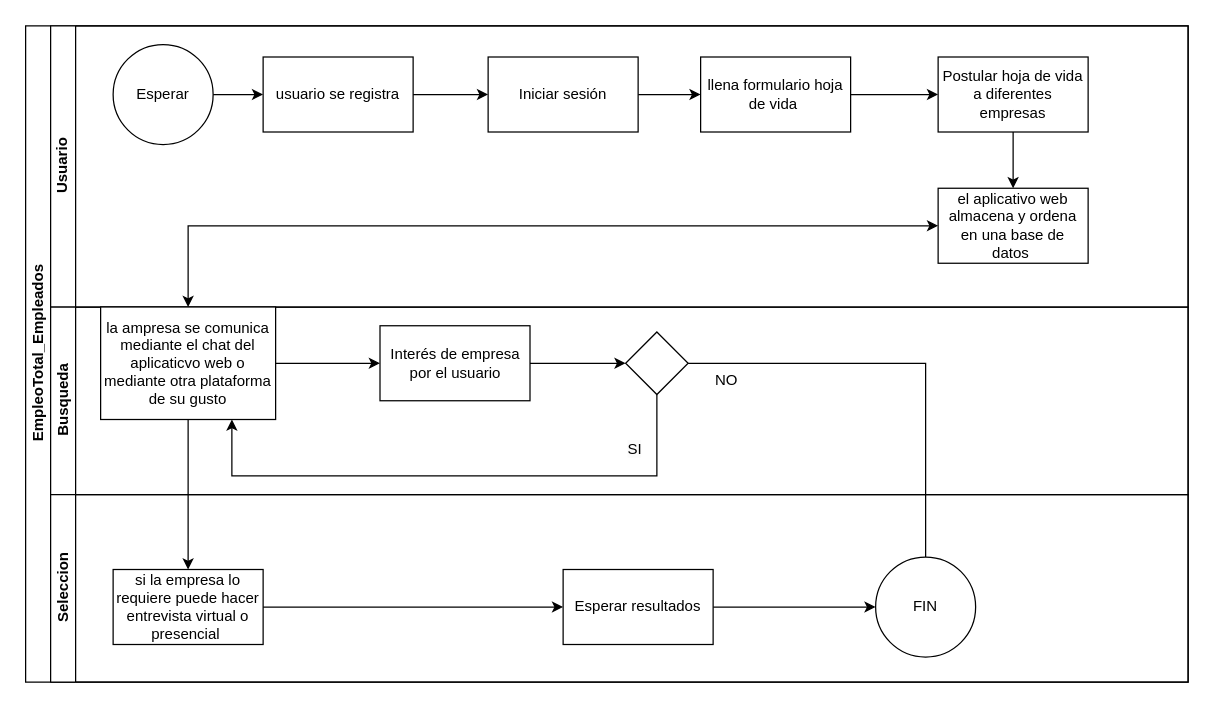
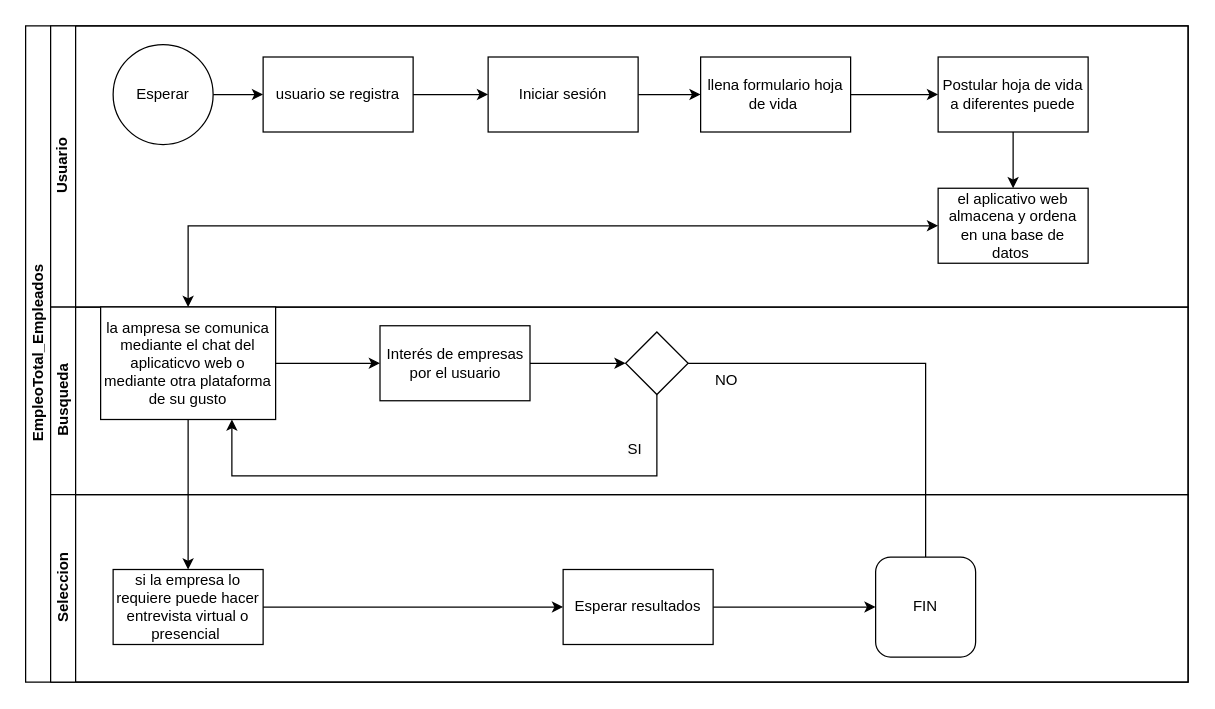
node "Postular hoja de vida a diferentes empresas": label "Postular hoja de vida a diferentes empresas" -> "Postular hoja de vida a diferentes puede"
node "Interés de empresa por el usuario": label "Interés de empresa por el usuario" -> "Interés de empresas por el usuario"
node "FIN": shape ellipse -> rounded rectangle
